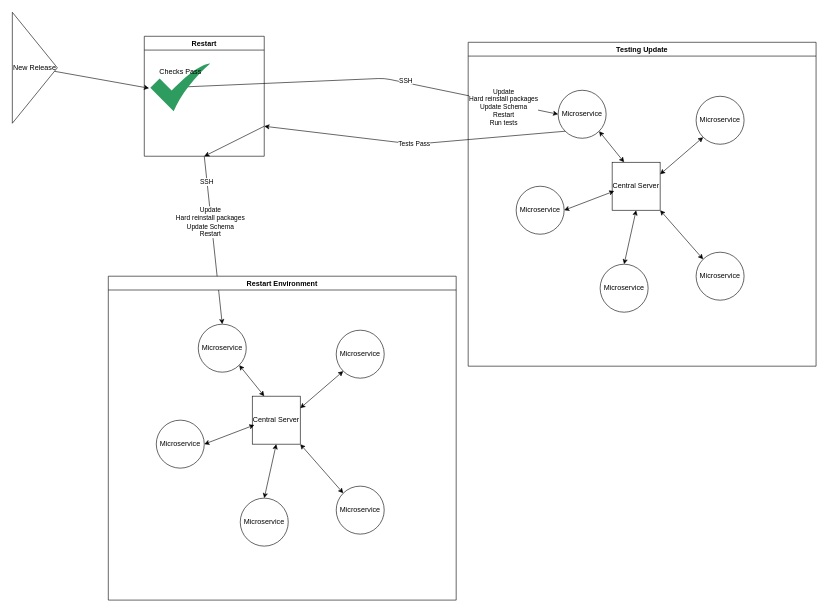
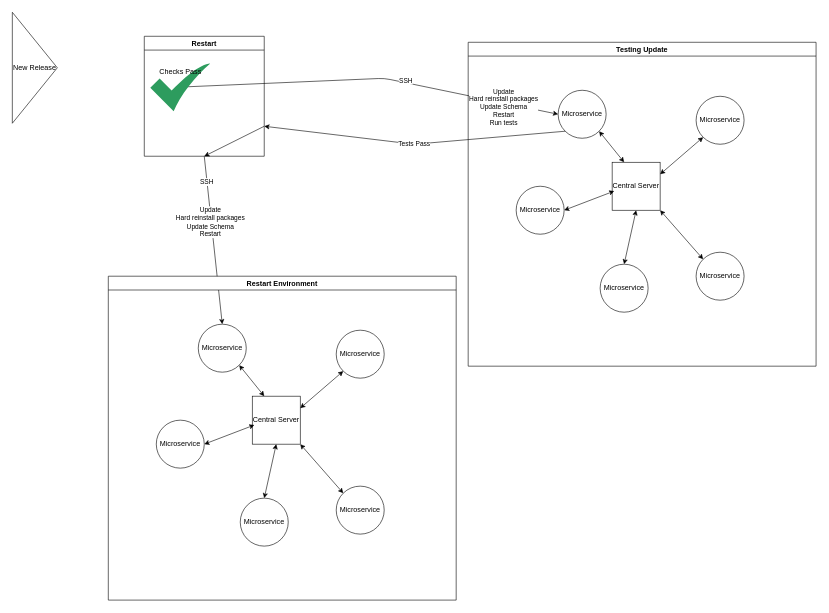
edge "New Release" -> "Checks Pass": removed
